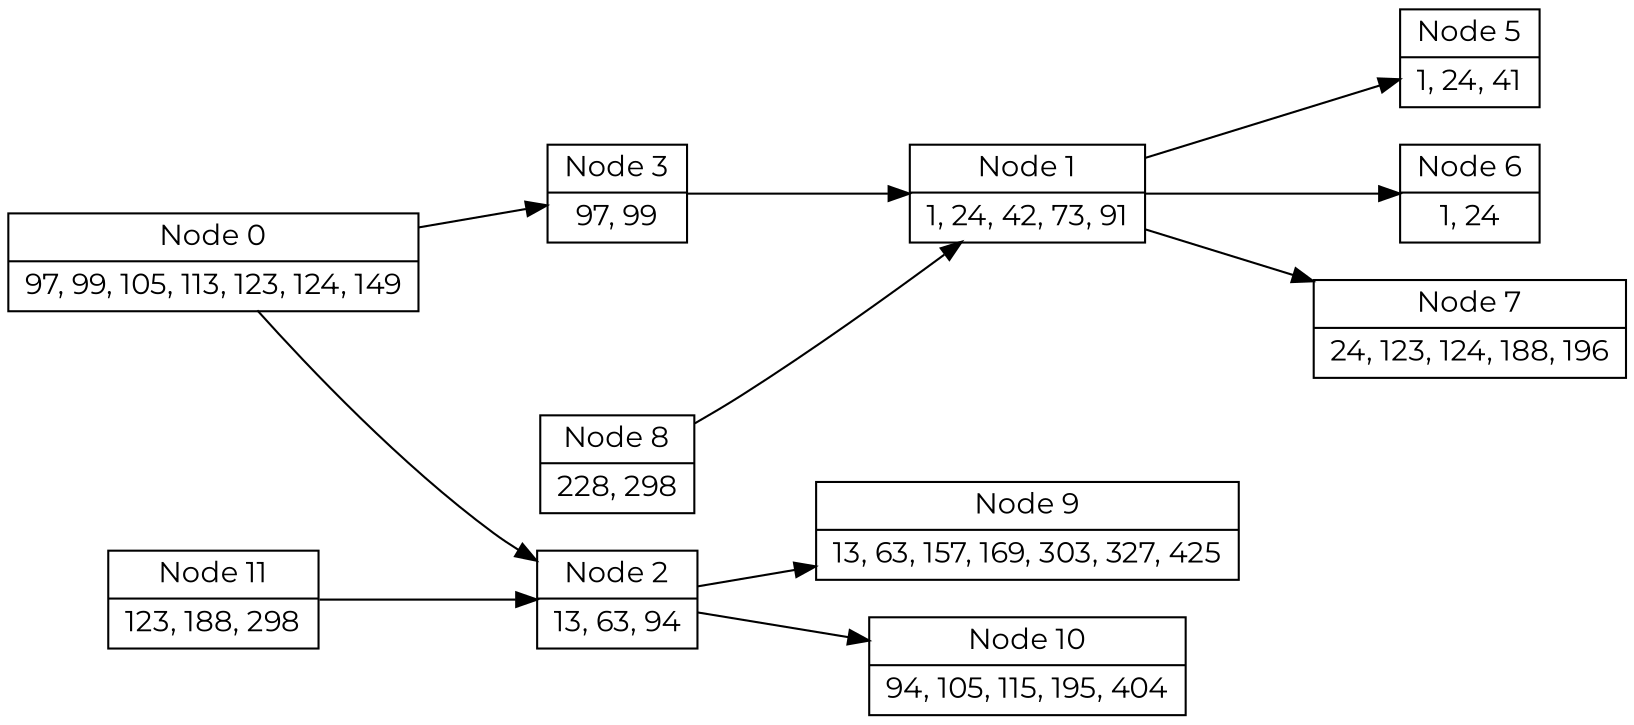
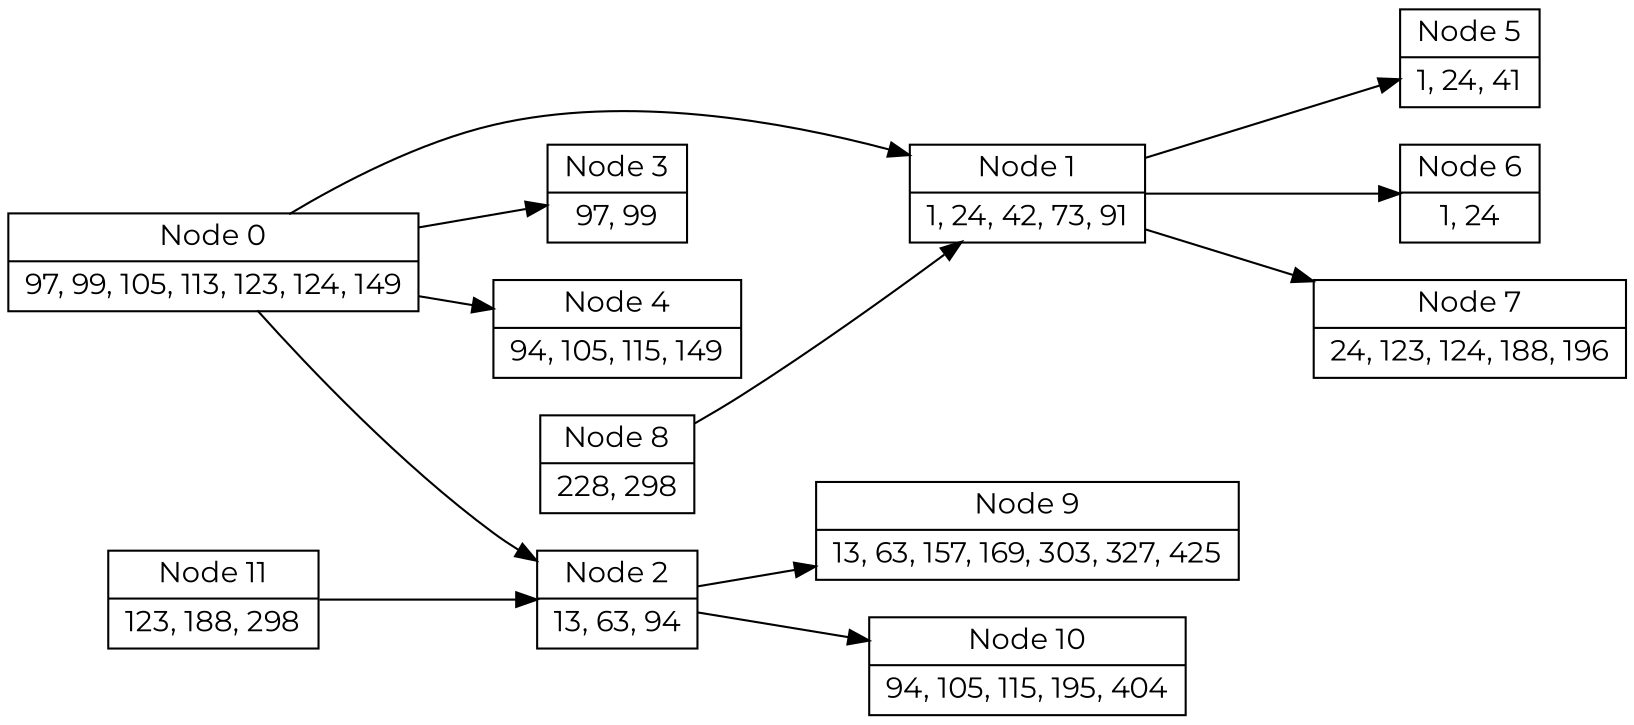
edge "Node 3" -> "Node 1": now "Node 0" -> "Node 1"
node "Node 4": added
